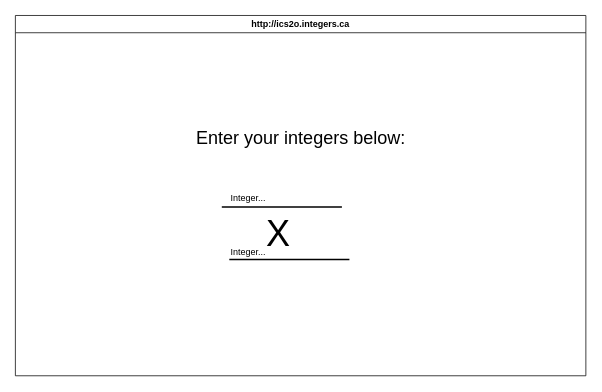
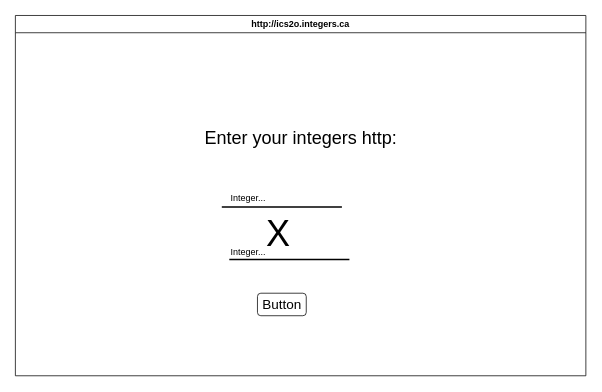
node "Enter your integers below:": label "Enter your integers below:" -> "Enter your integers http:"
node "Button": added
